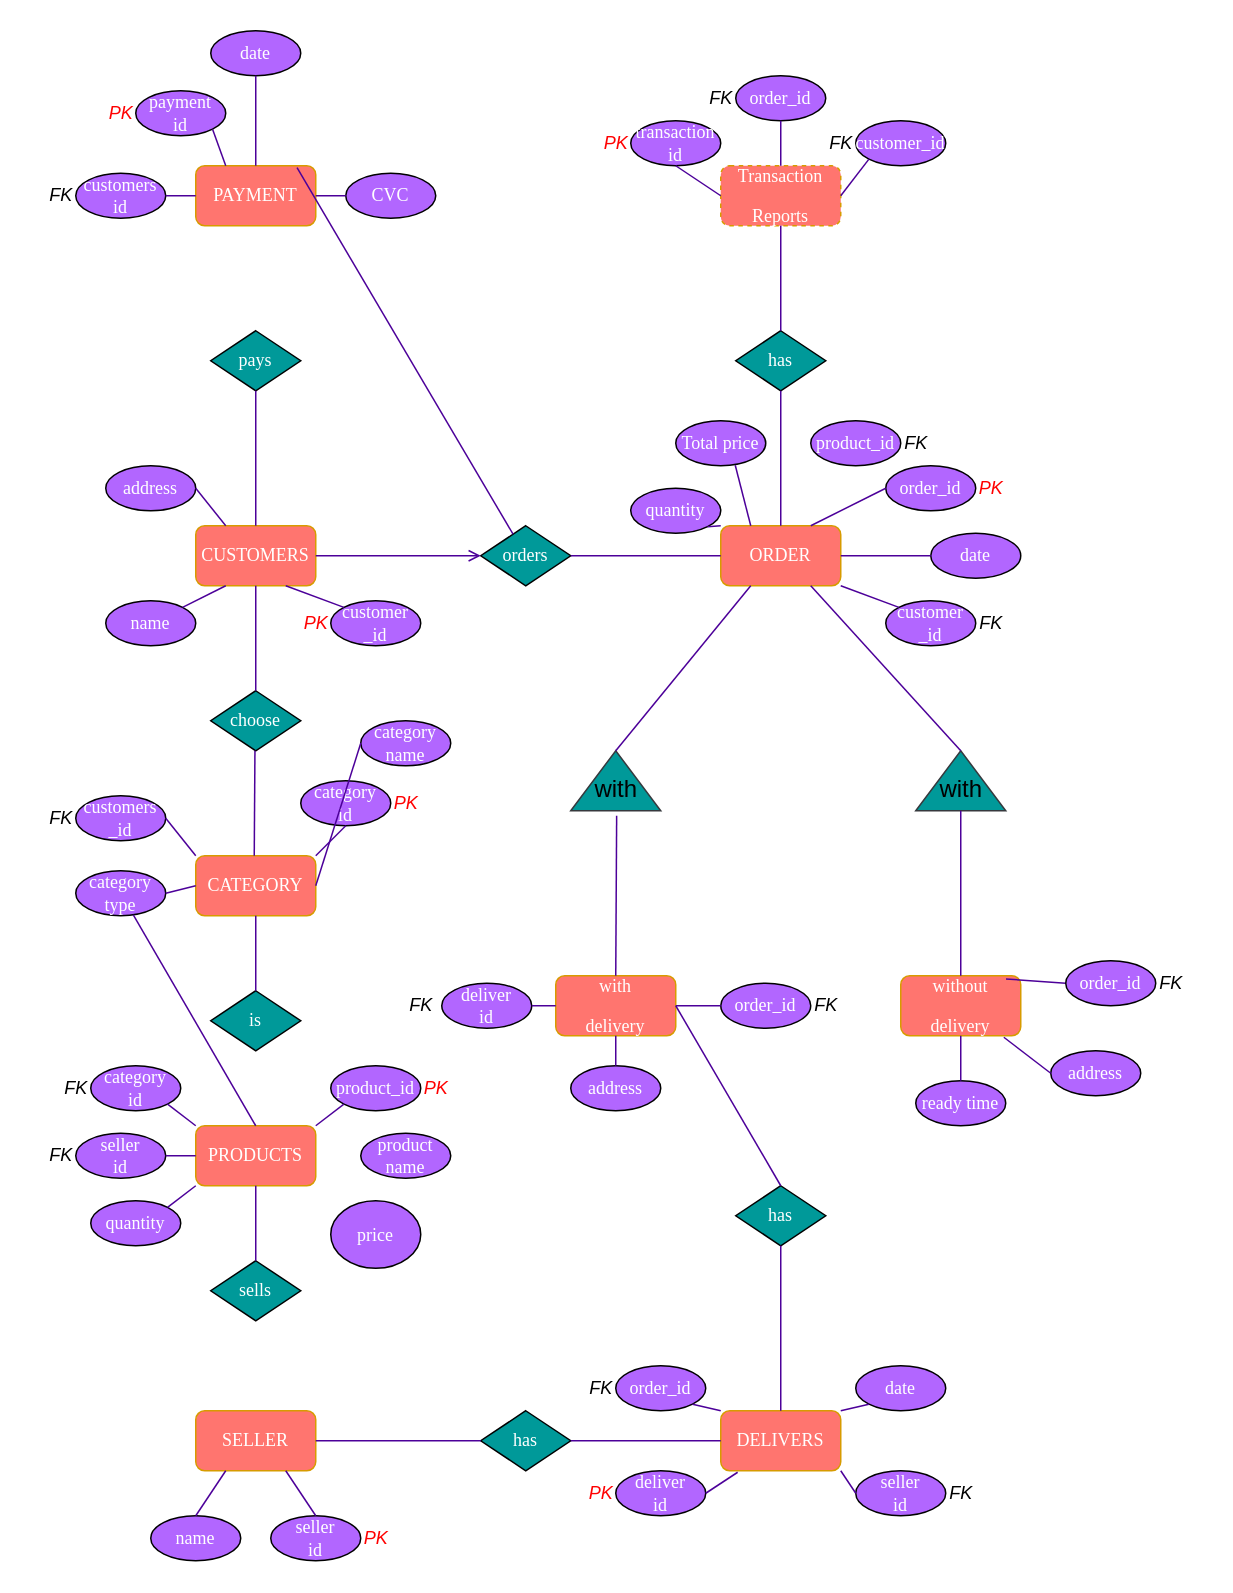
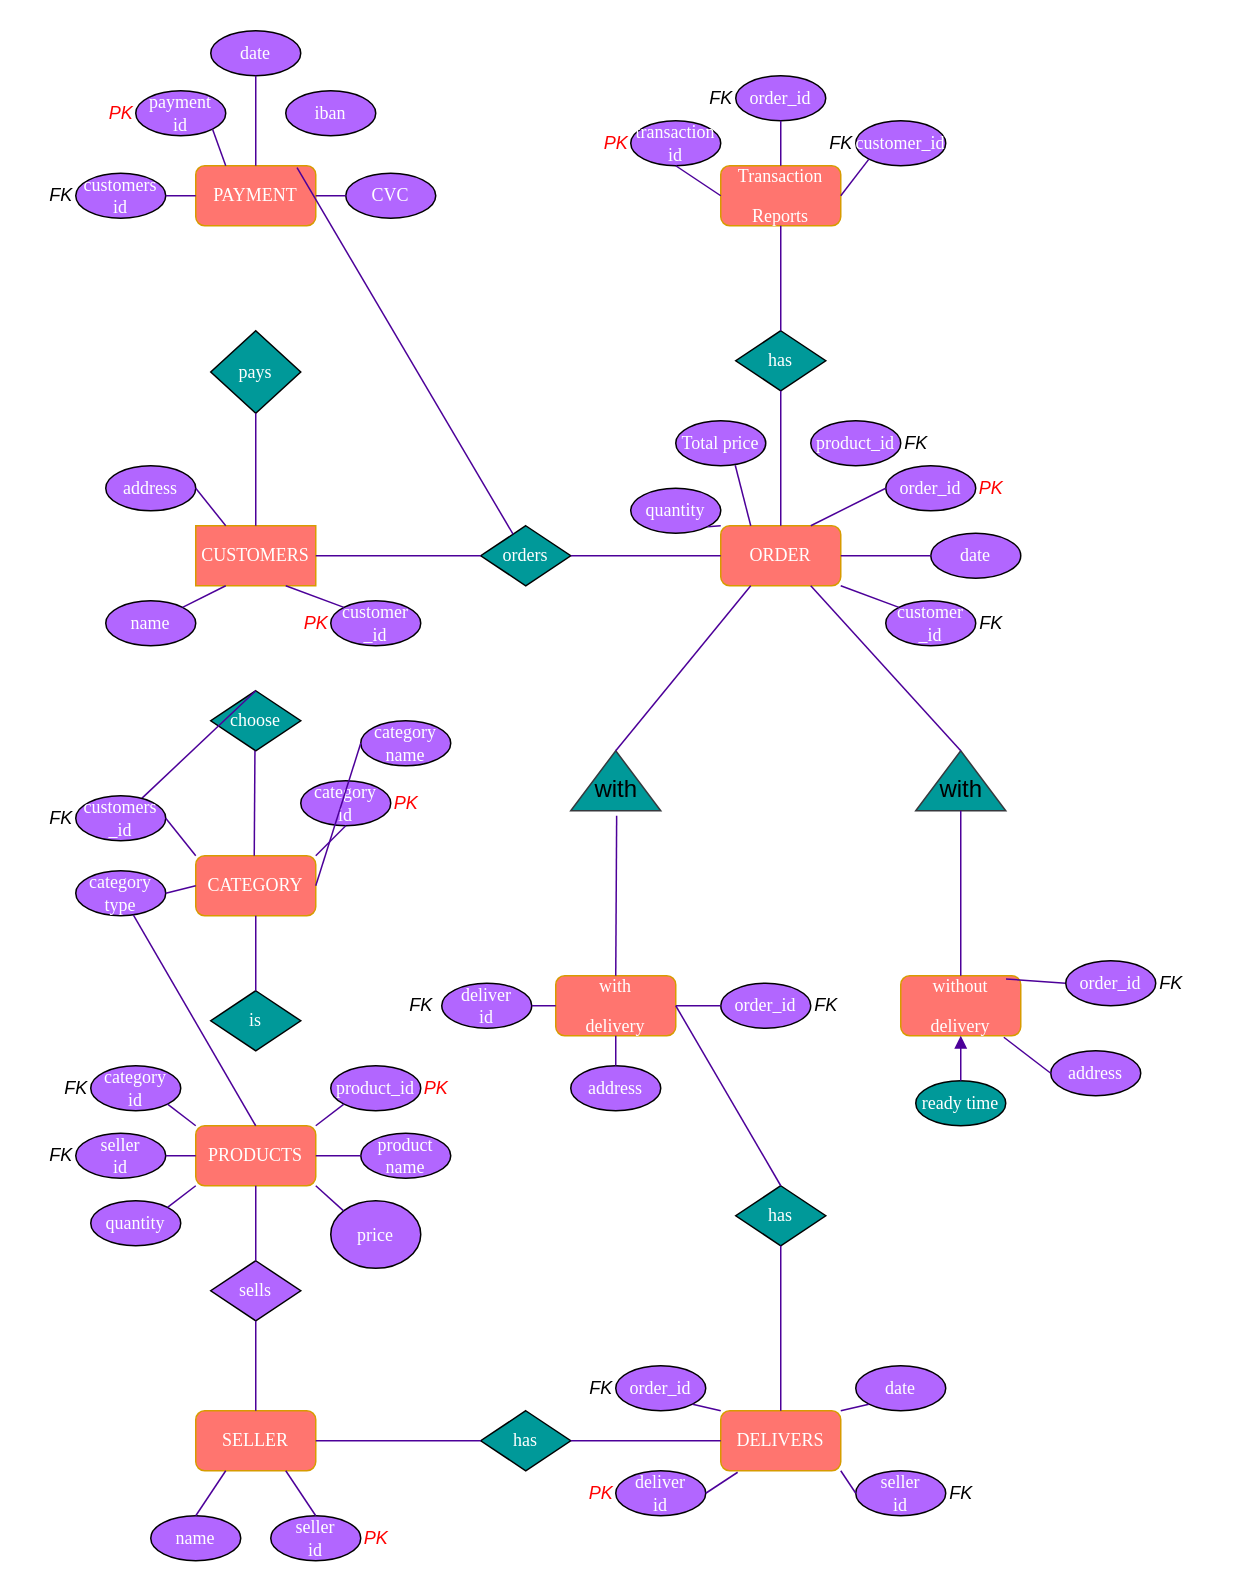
node "iban": added
node "TransactionReports": style dashed -> solid
node "pays": size 90x60 -> 90x83
node "CUSTOMERS": shape rounded rectangle -> rectangle
edge "CUSTOMERS" -> "orders": arrowhead open -> none
edge "CUSTOMERS" -- "choose": now "customers _id" -- "choose"
edge "withoutdelivery" -- "ready time": arrowhead none -> block
node "ready time": fillcolor #b266ff -> #009999
edge "PRODUCTS" -- "product name": added
edge "PRODUCTS" -- "price": added
node "sells": fillcolor #009999 -> #b266ff
edge "sells" -- "SELLER": added
